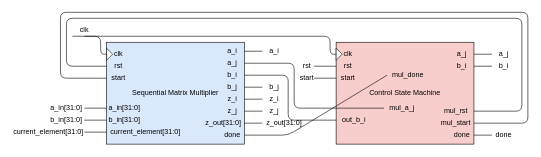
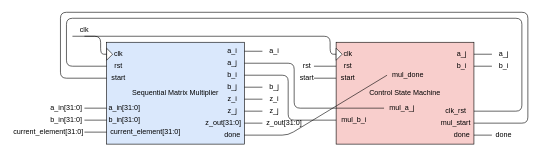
node "mul_rst": label "mul_rst" -> "clk_rst"
node "out_b_i": label "out_b_i" -> "mul_b_i"
